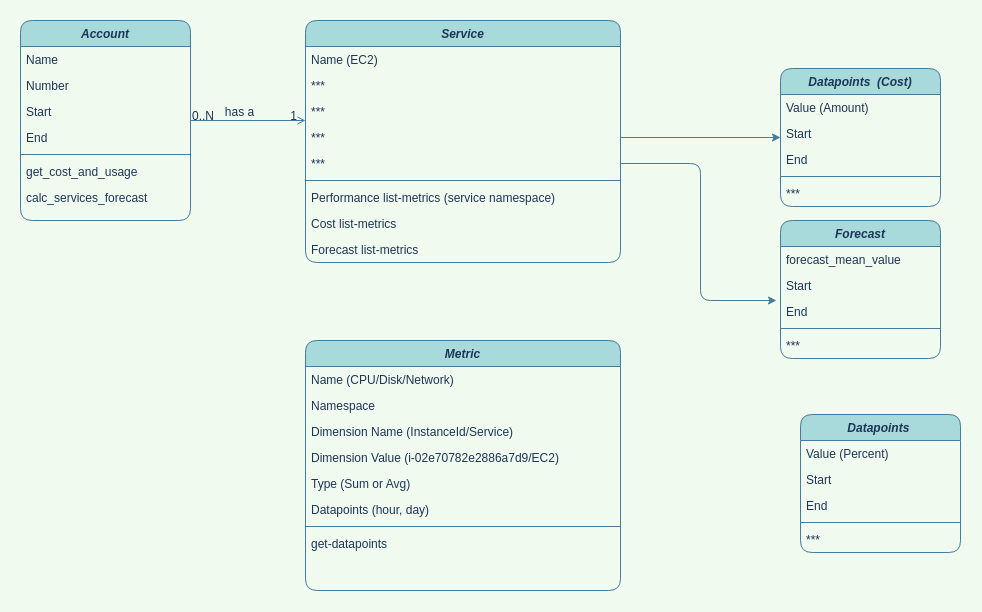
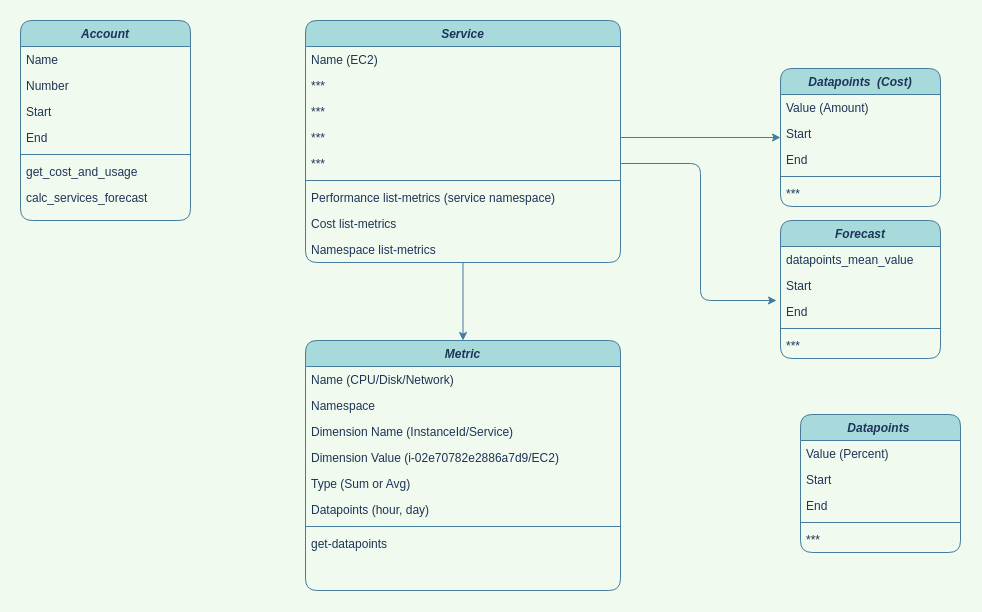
edge "Account" -> "Service": removed, labels "0..N", "has a", "1"
node "Forecast list-metrics": label "Forecast list-metrics" -> "Namespace list-metrics"
node "forecast_mean_value": label "forecast_mean_value" -> "datapoints_mean_value"
edge "Service" -> "Metric": added
